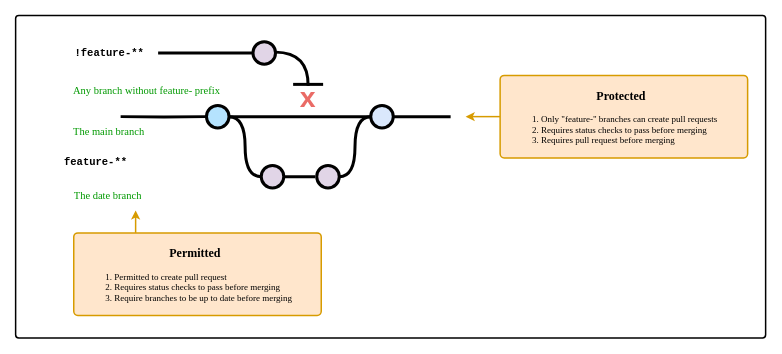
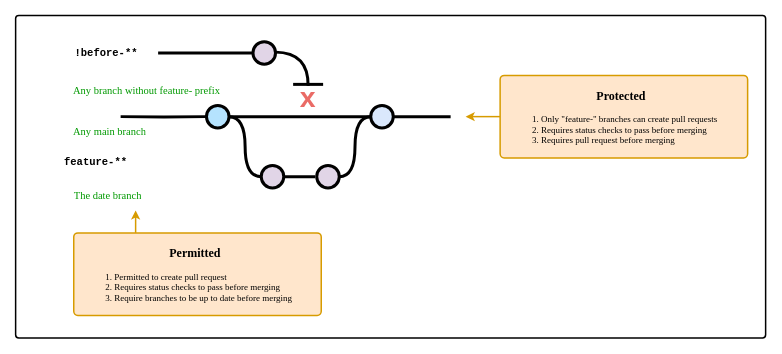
node "!feature-**": label "!feature-**" -> "!before-**"
node "The main branch": label "The main branch" -> "Any main branch"
